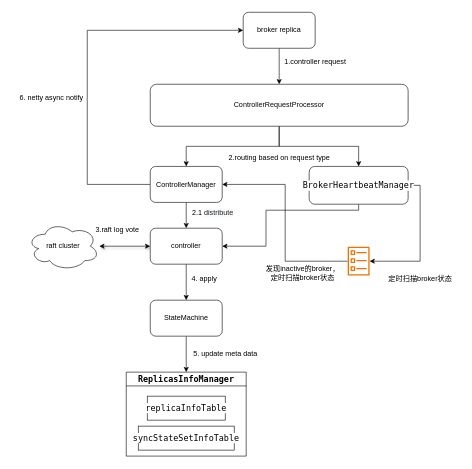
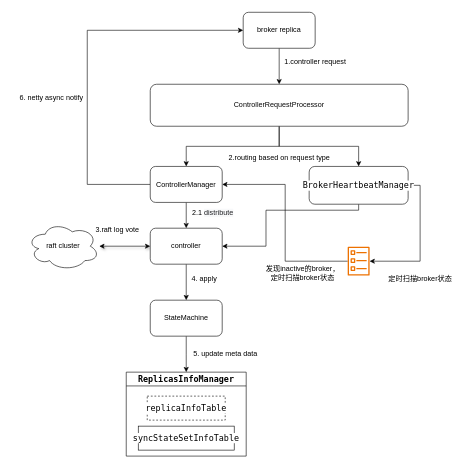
node "replicaInfoTable": style solid -> dashed
